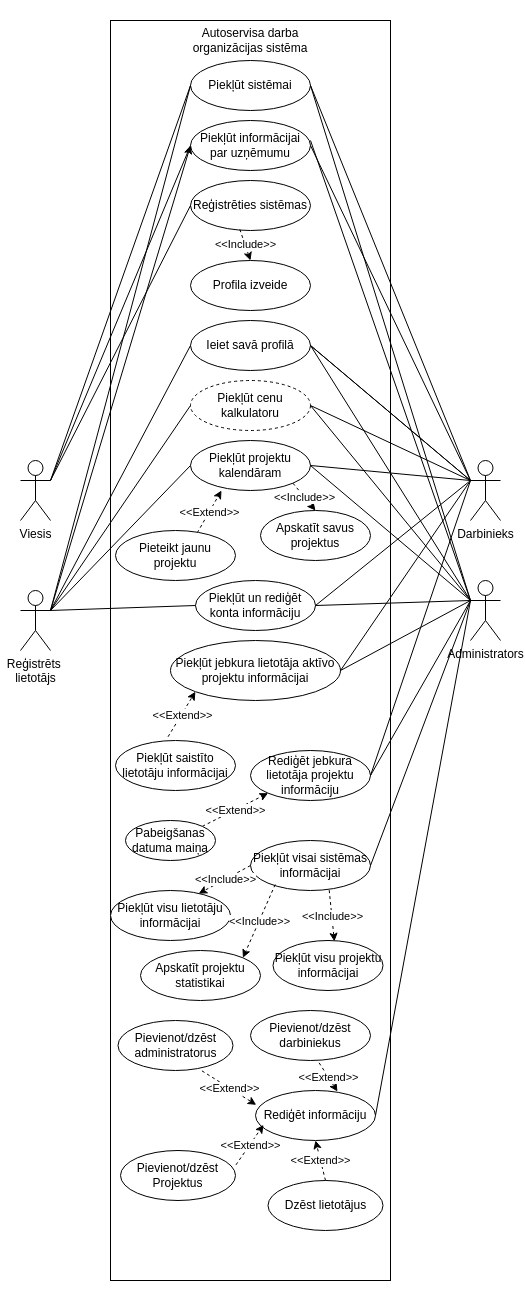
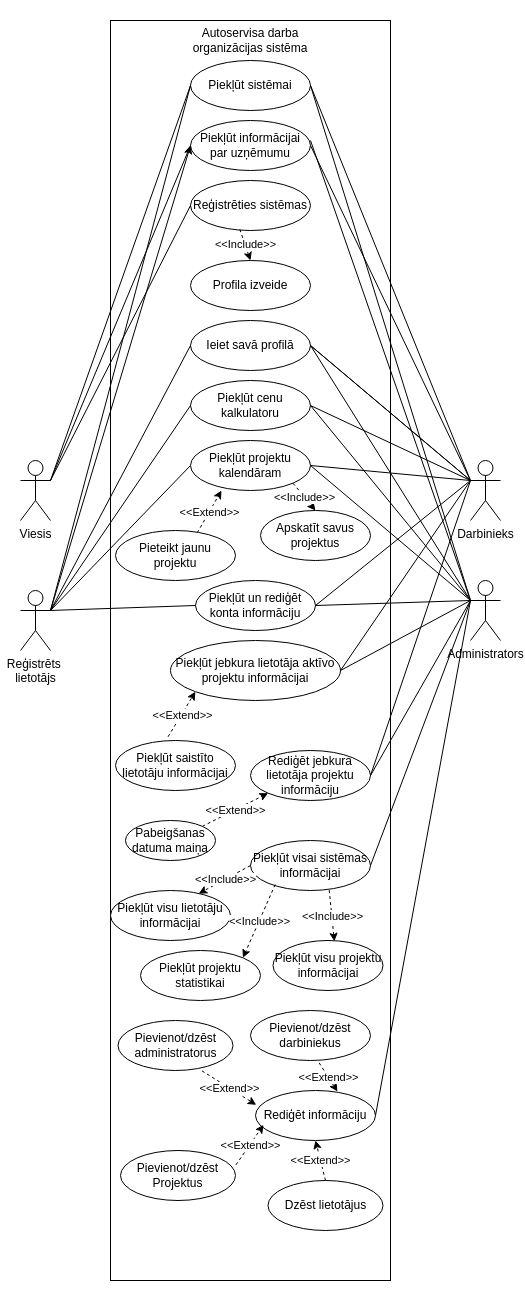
node "Piekļūt cenu kalkulatoru": style dashed -> solid
node "Apskatīt projektu statistikai": label "Apskatīt projektu statistikai" -> "Piekļūt projektu statistikai"
